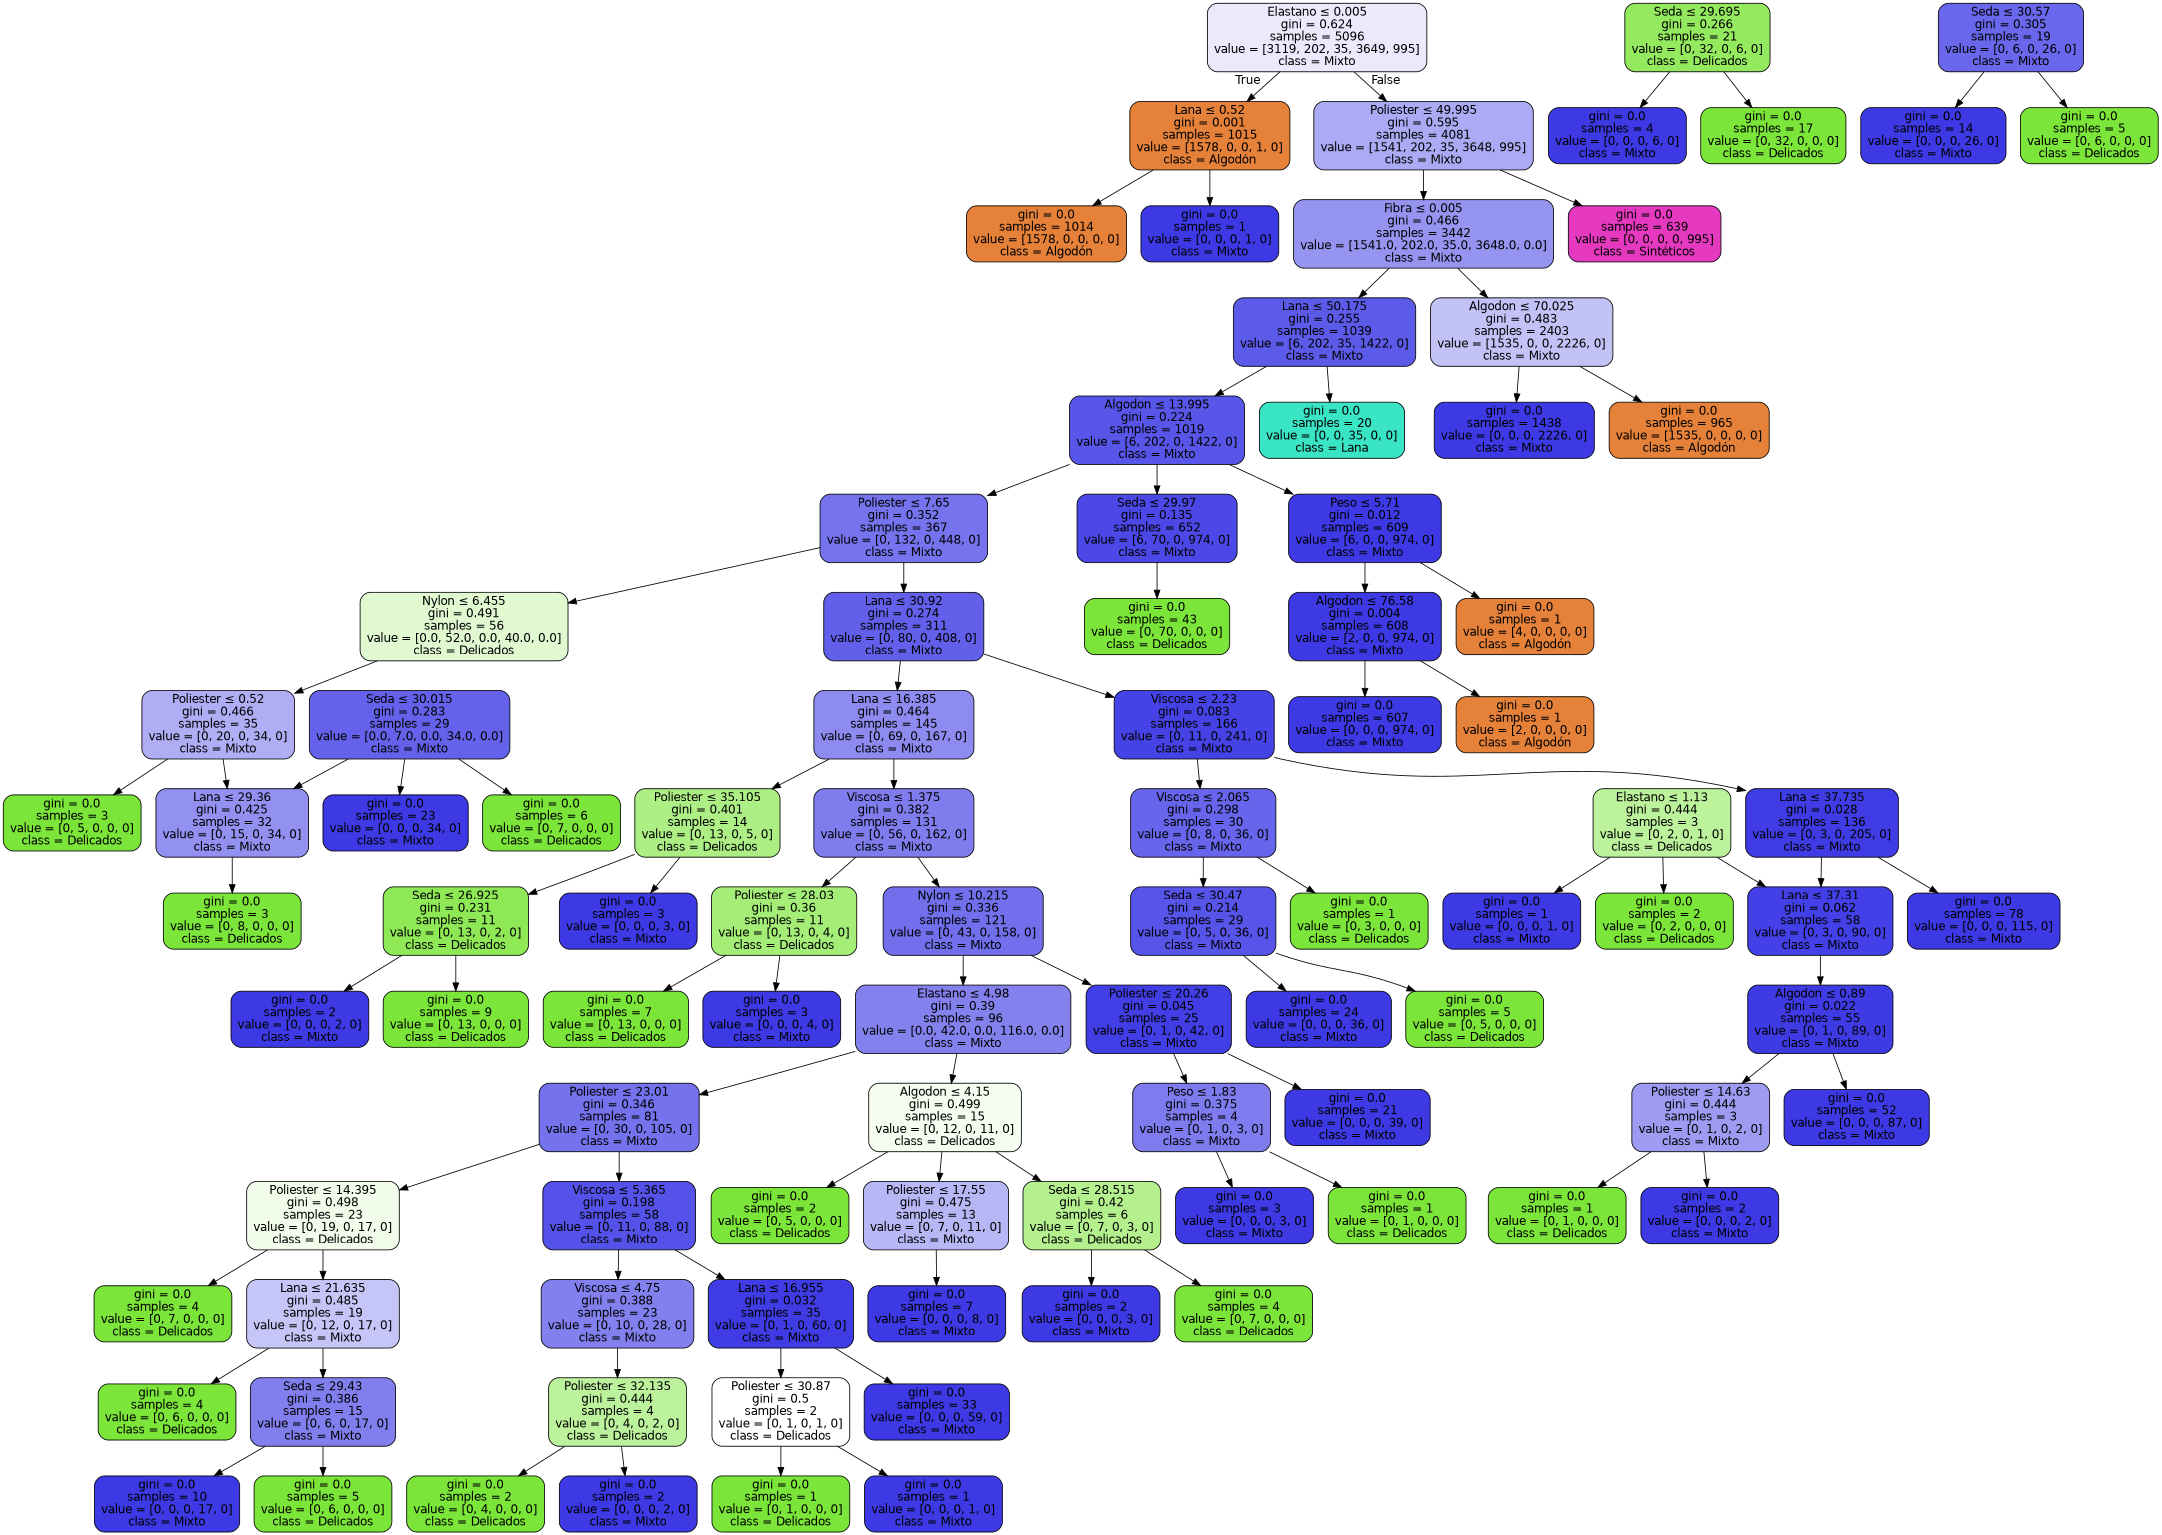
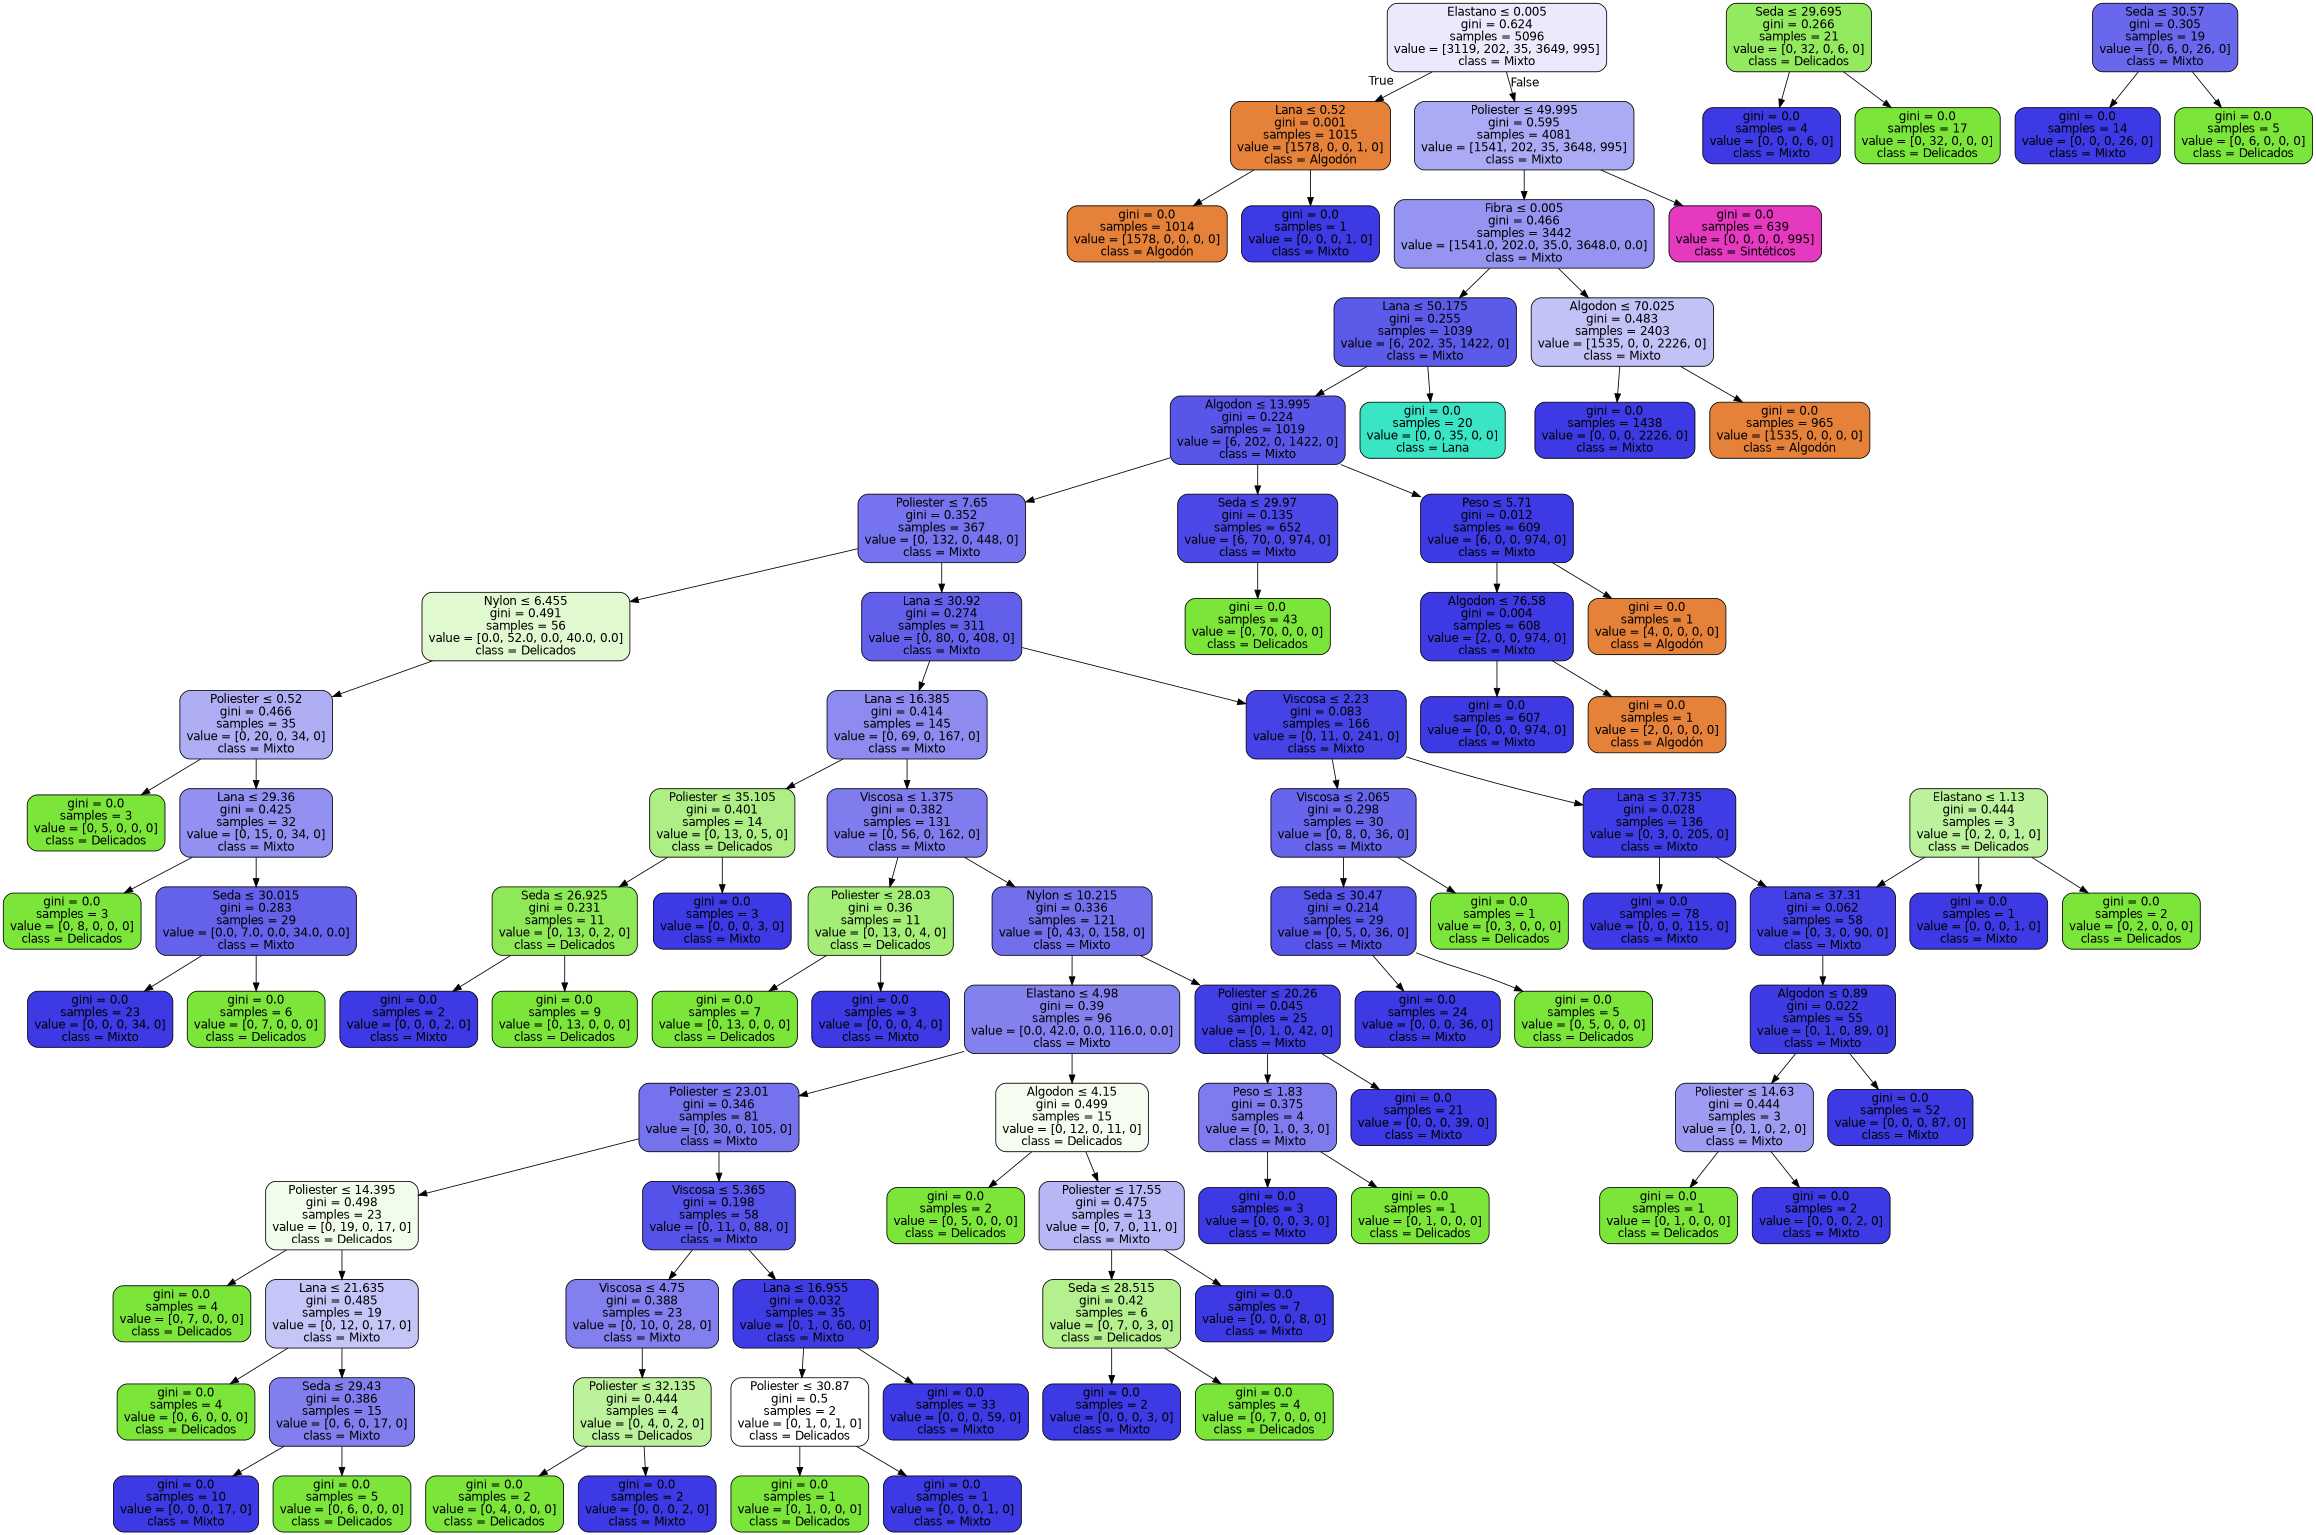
node "Lana ≤ 16.385": text "gini = 0.464" -> "gini = 0.414"
edge "Seda ≤ 30.015" -> "Lana ≤ 29.36": reversed
edge "Algodon ≤ 4.15" -> "Seda ≤ 28.515": now "Poliester ≤ 17.55" -> "Seda ≤ 28.515"
